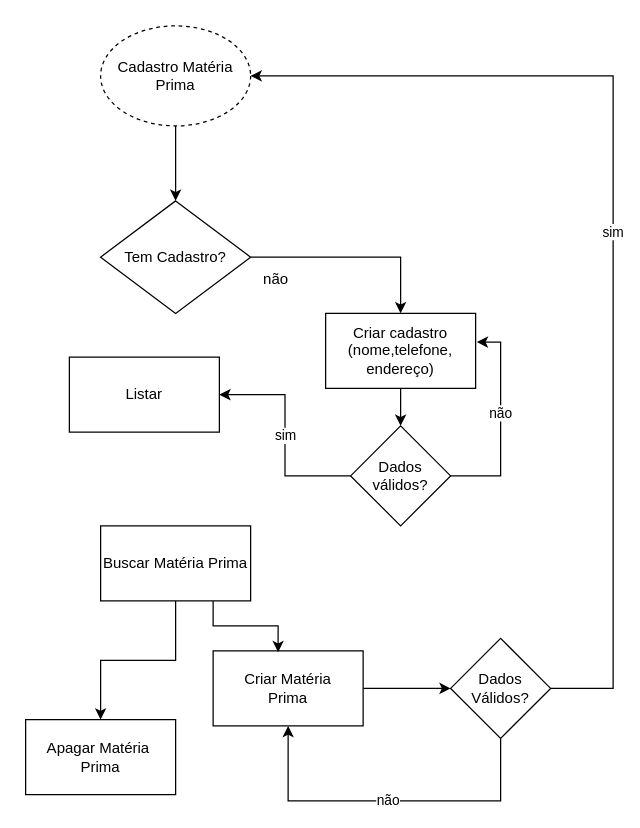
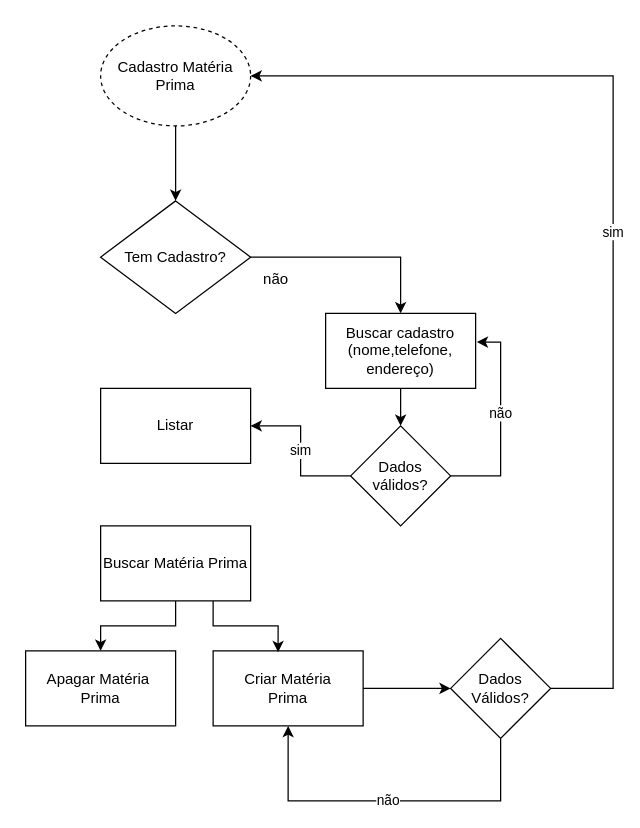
node "Criar cadastro (nome,telefone, endereço)": label "Criar cadastro (nome,telefone, endereço)" -> "Buscar cadastro (nome,telefone, endereço)"
node "Listar": moved (144, 394) -> (176, 426)
node "Apagar Matéria Prima": moved (101, 757) -> (101, 688)
